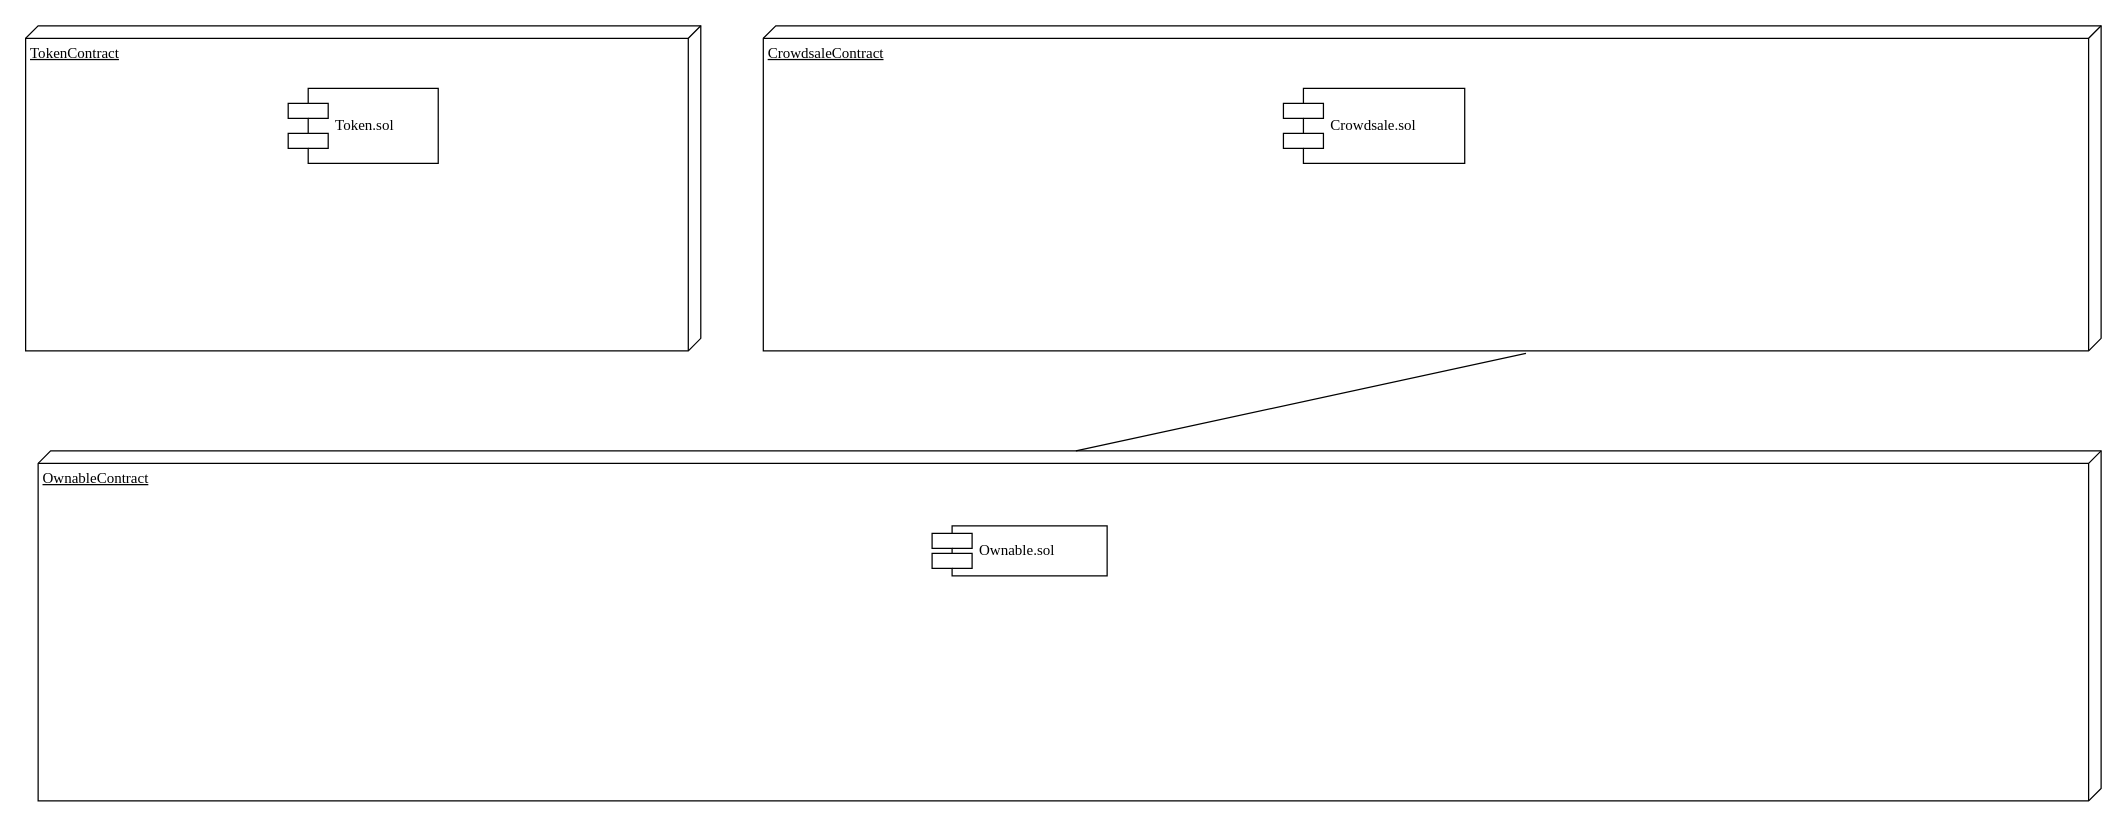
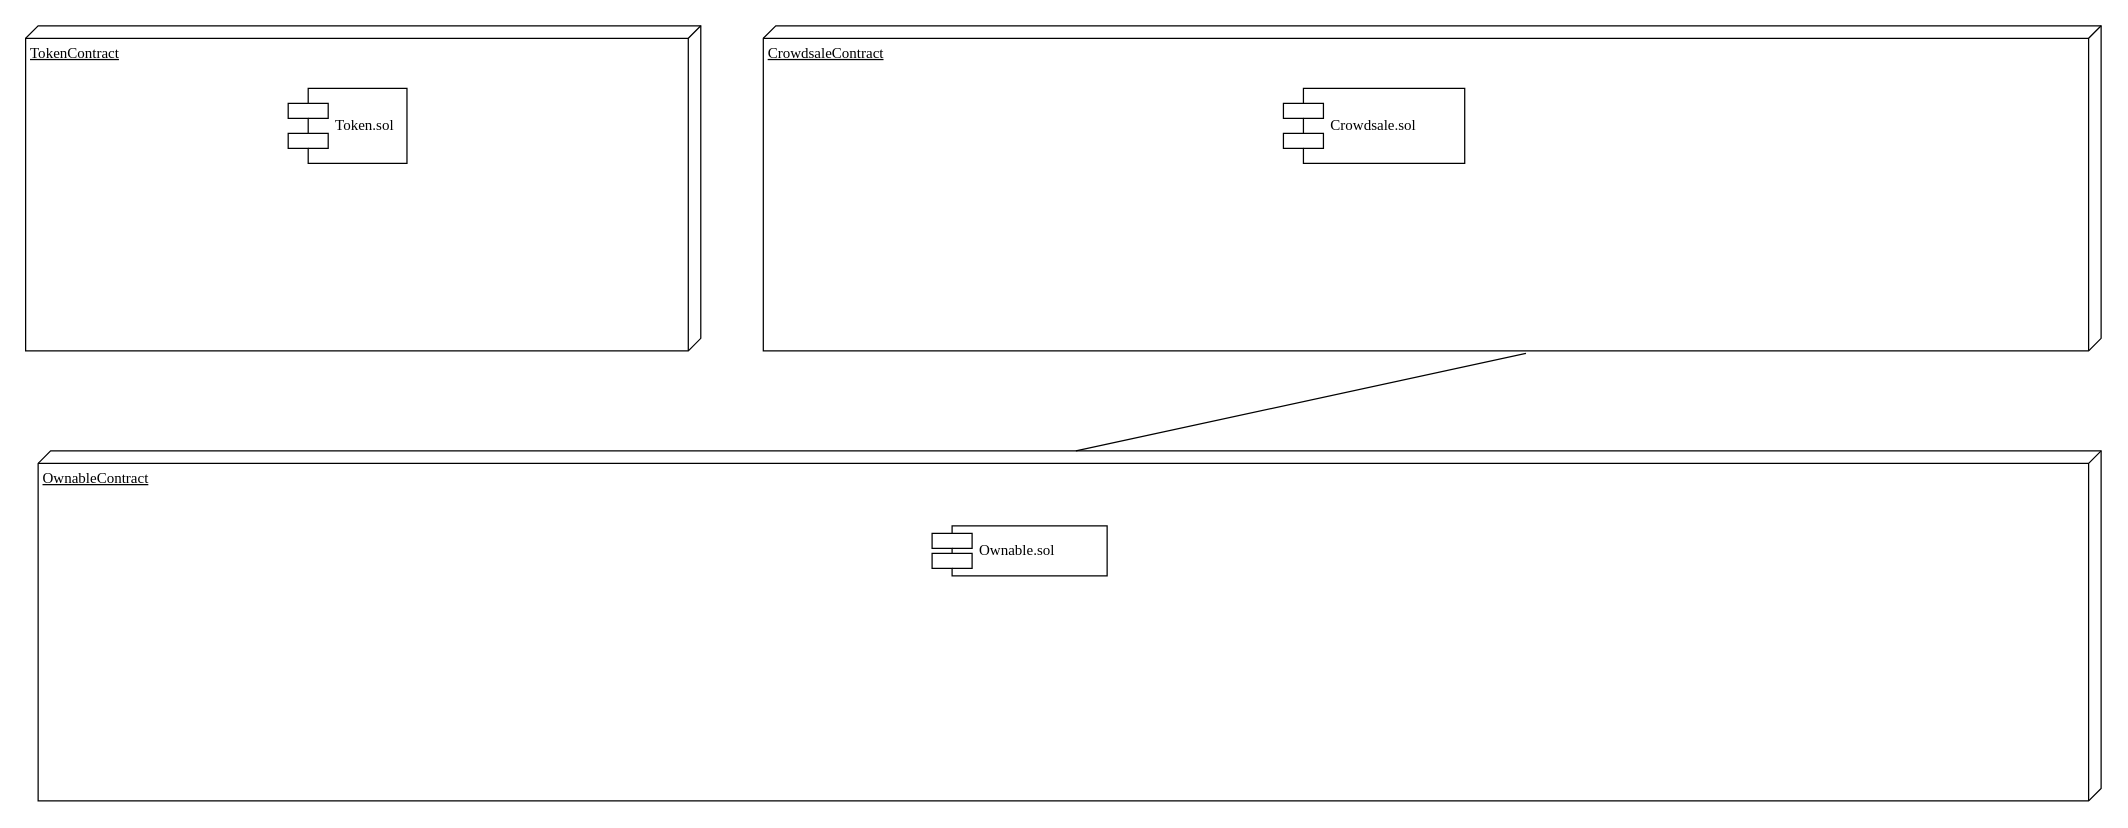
node "Token.sol": size 150x75 -> 119x75
